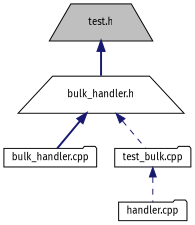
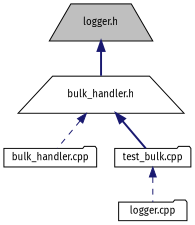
node "test.h": label "test.h" -> "logger.h"
edge "bulk_handler.cpp" -> "bulk_handler.h": style bold -> dashed
edge "test_bulk.cpp" -> "bulk_handler.h": style dashed -> bold
node "handler.cpp": label "handler.cpp" -> "logger.cpp"
